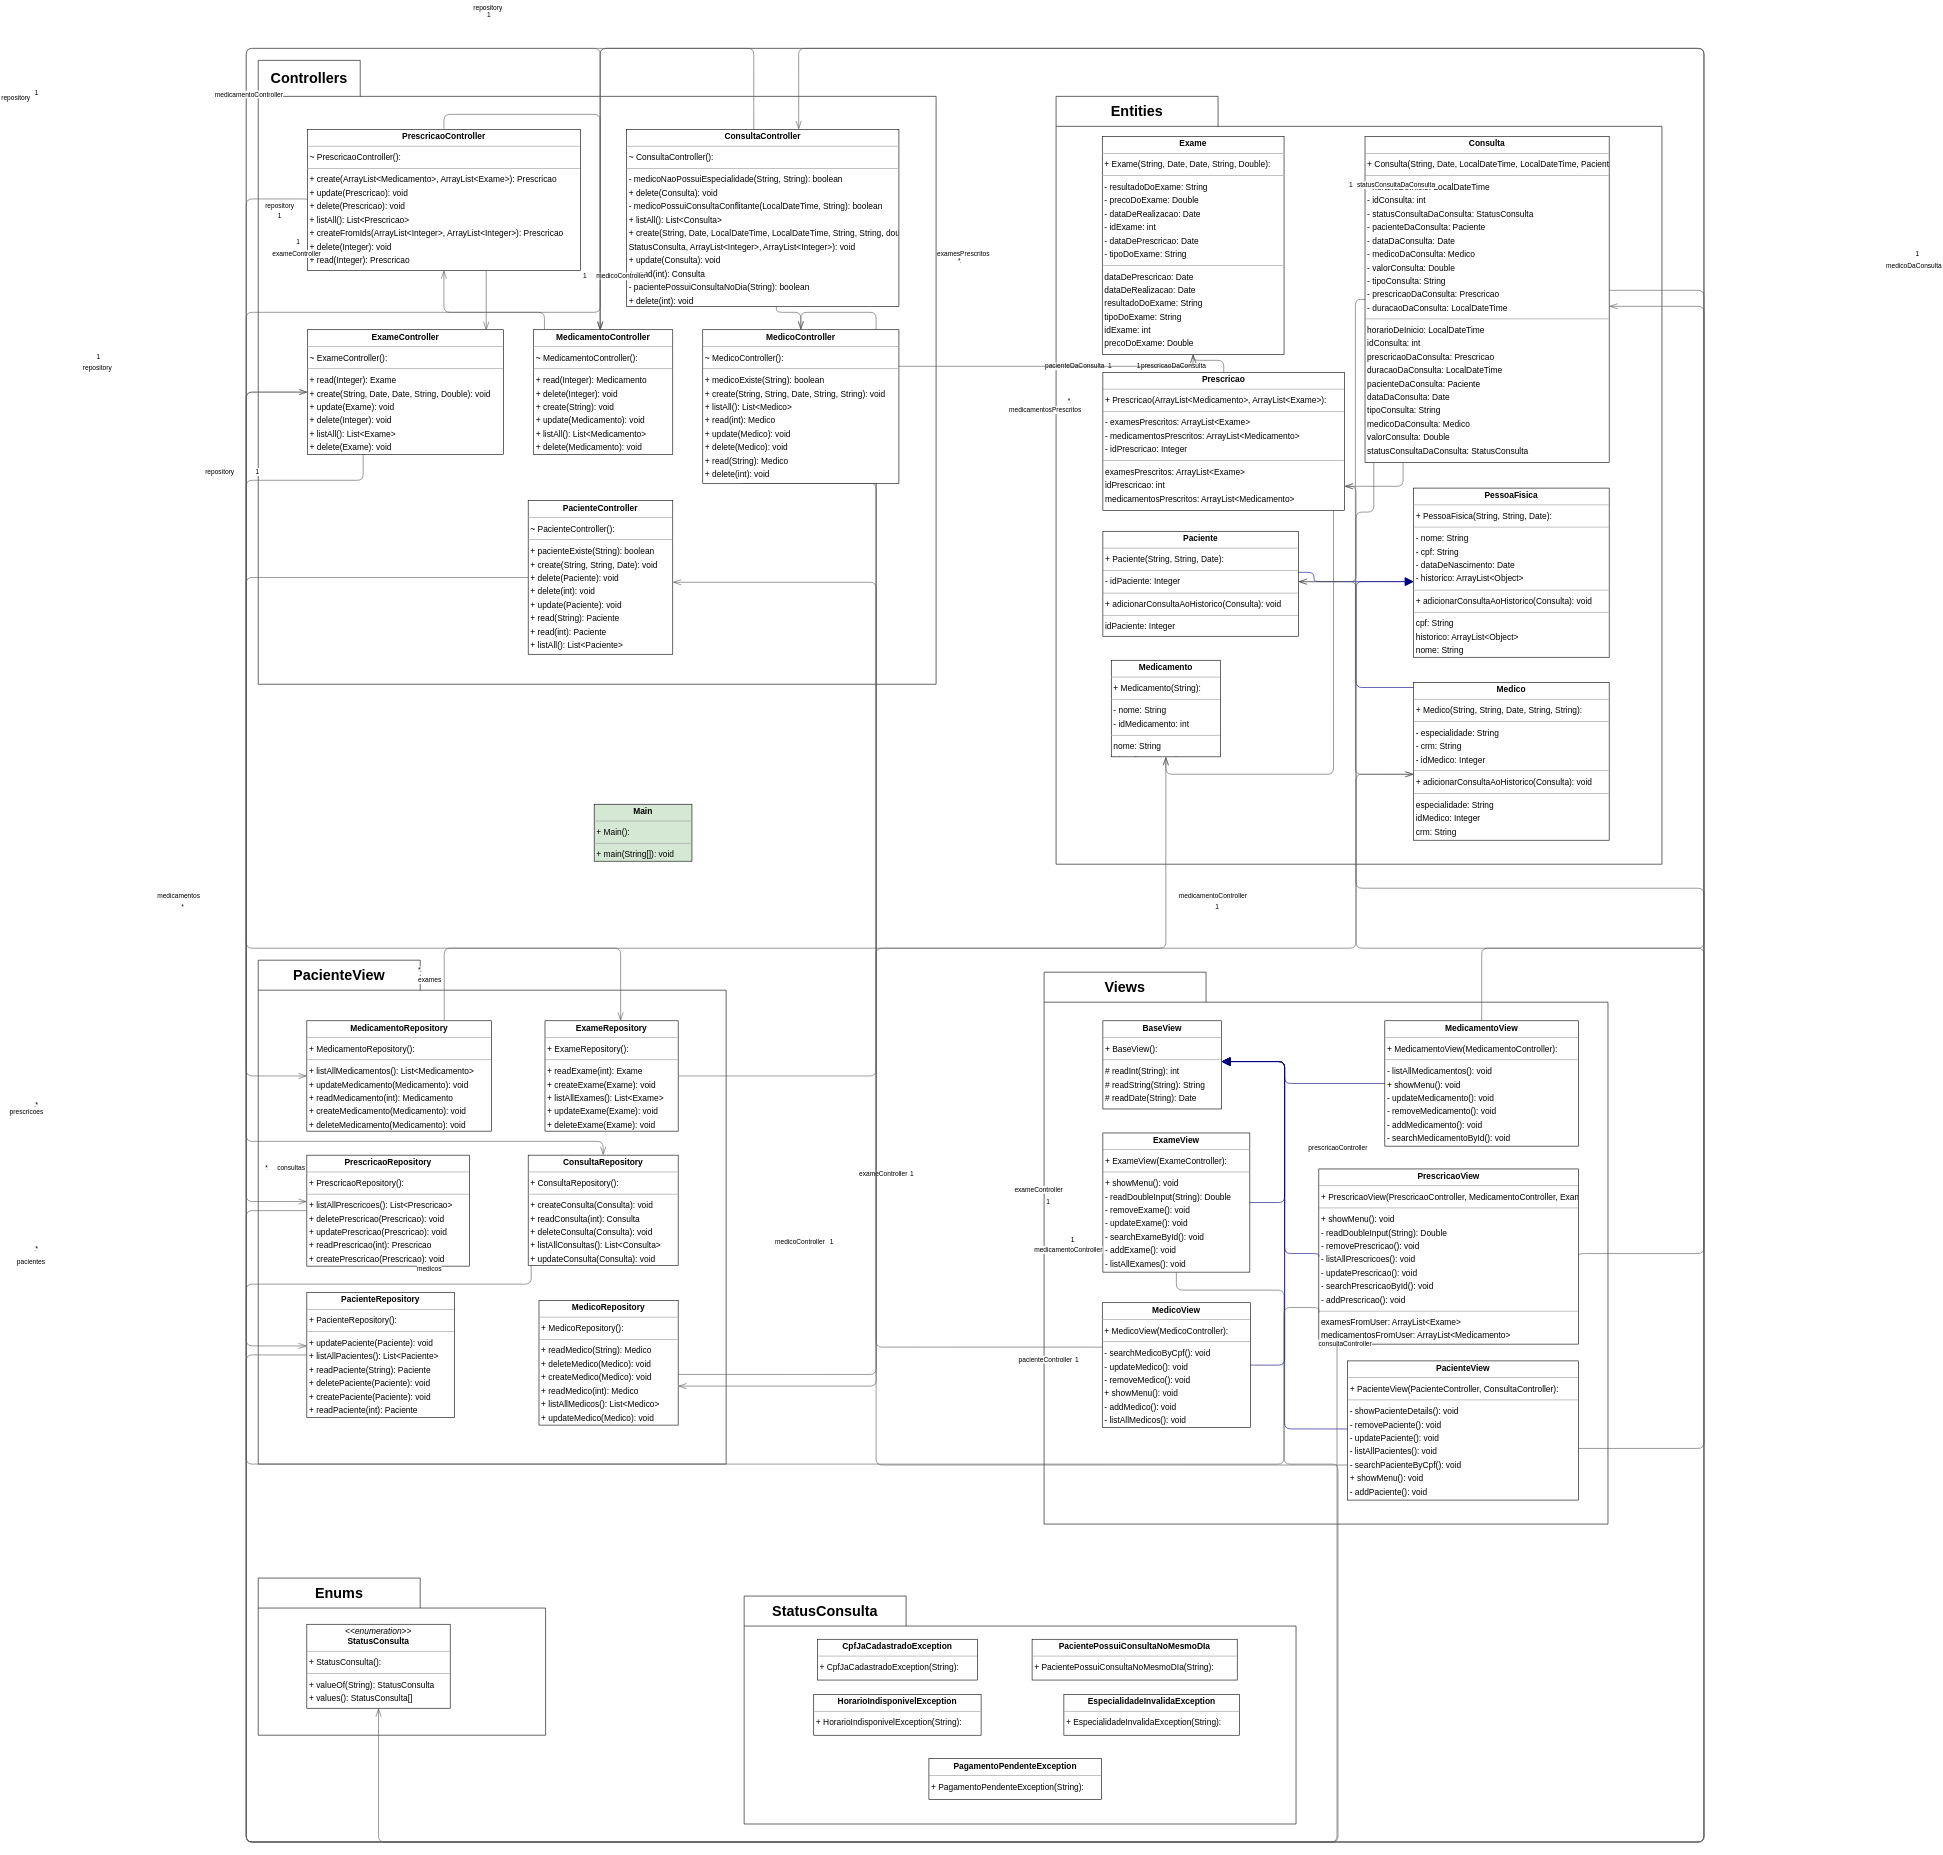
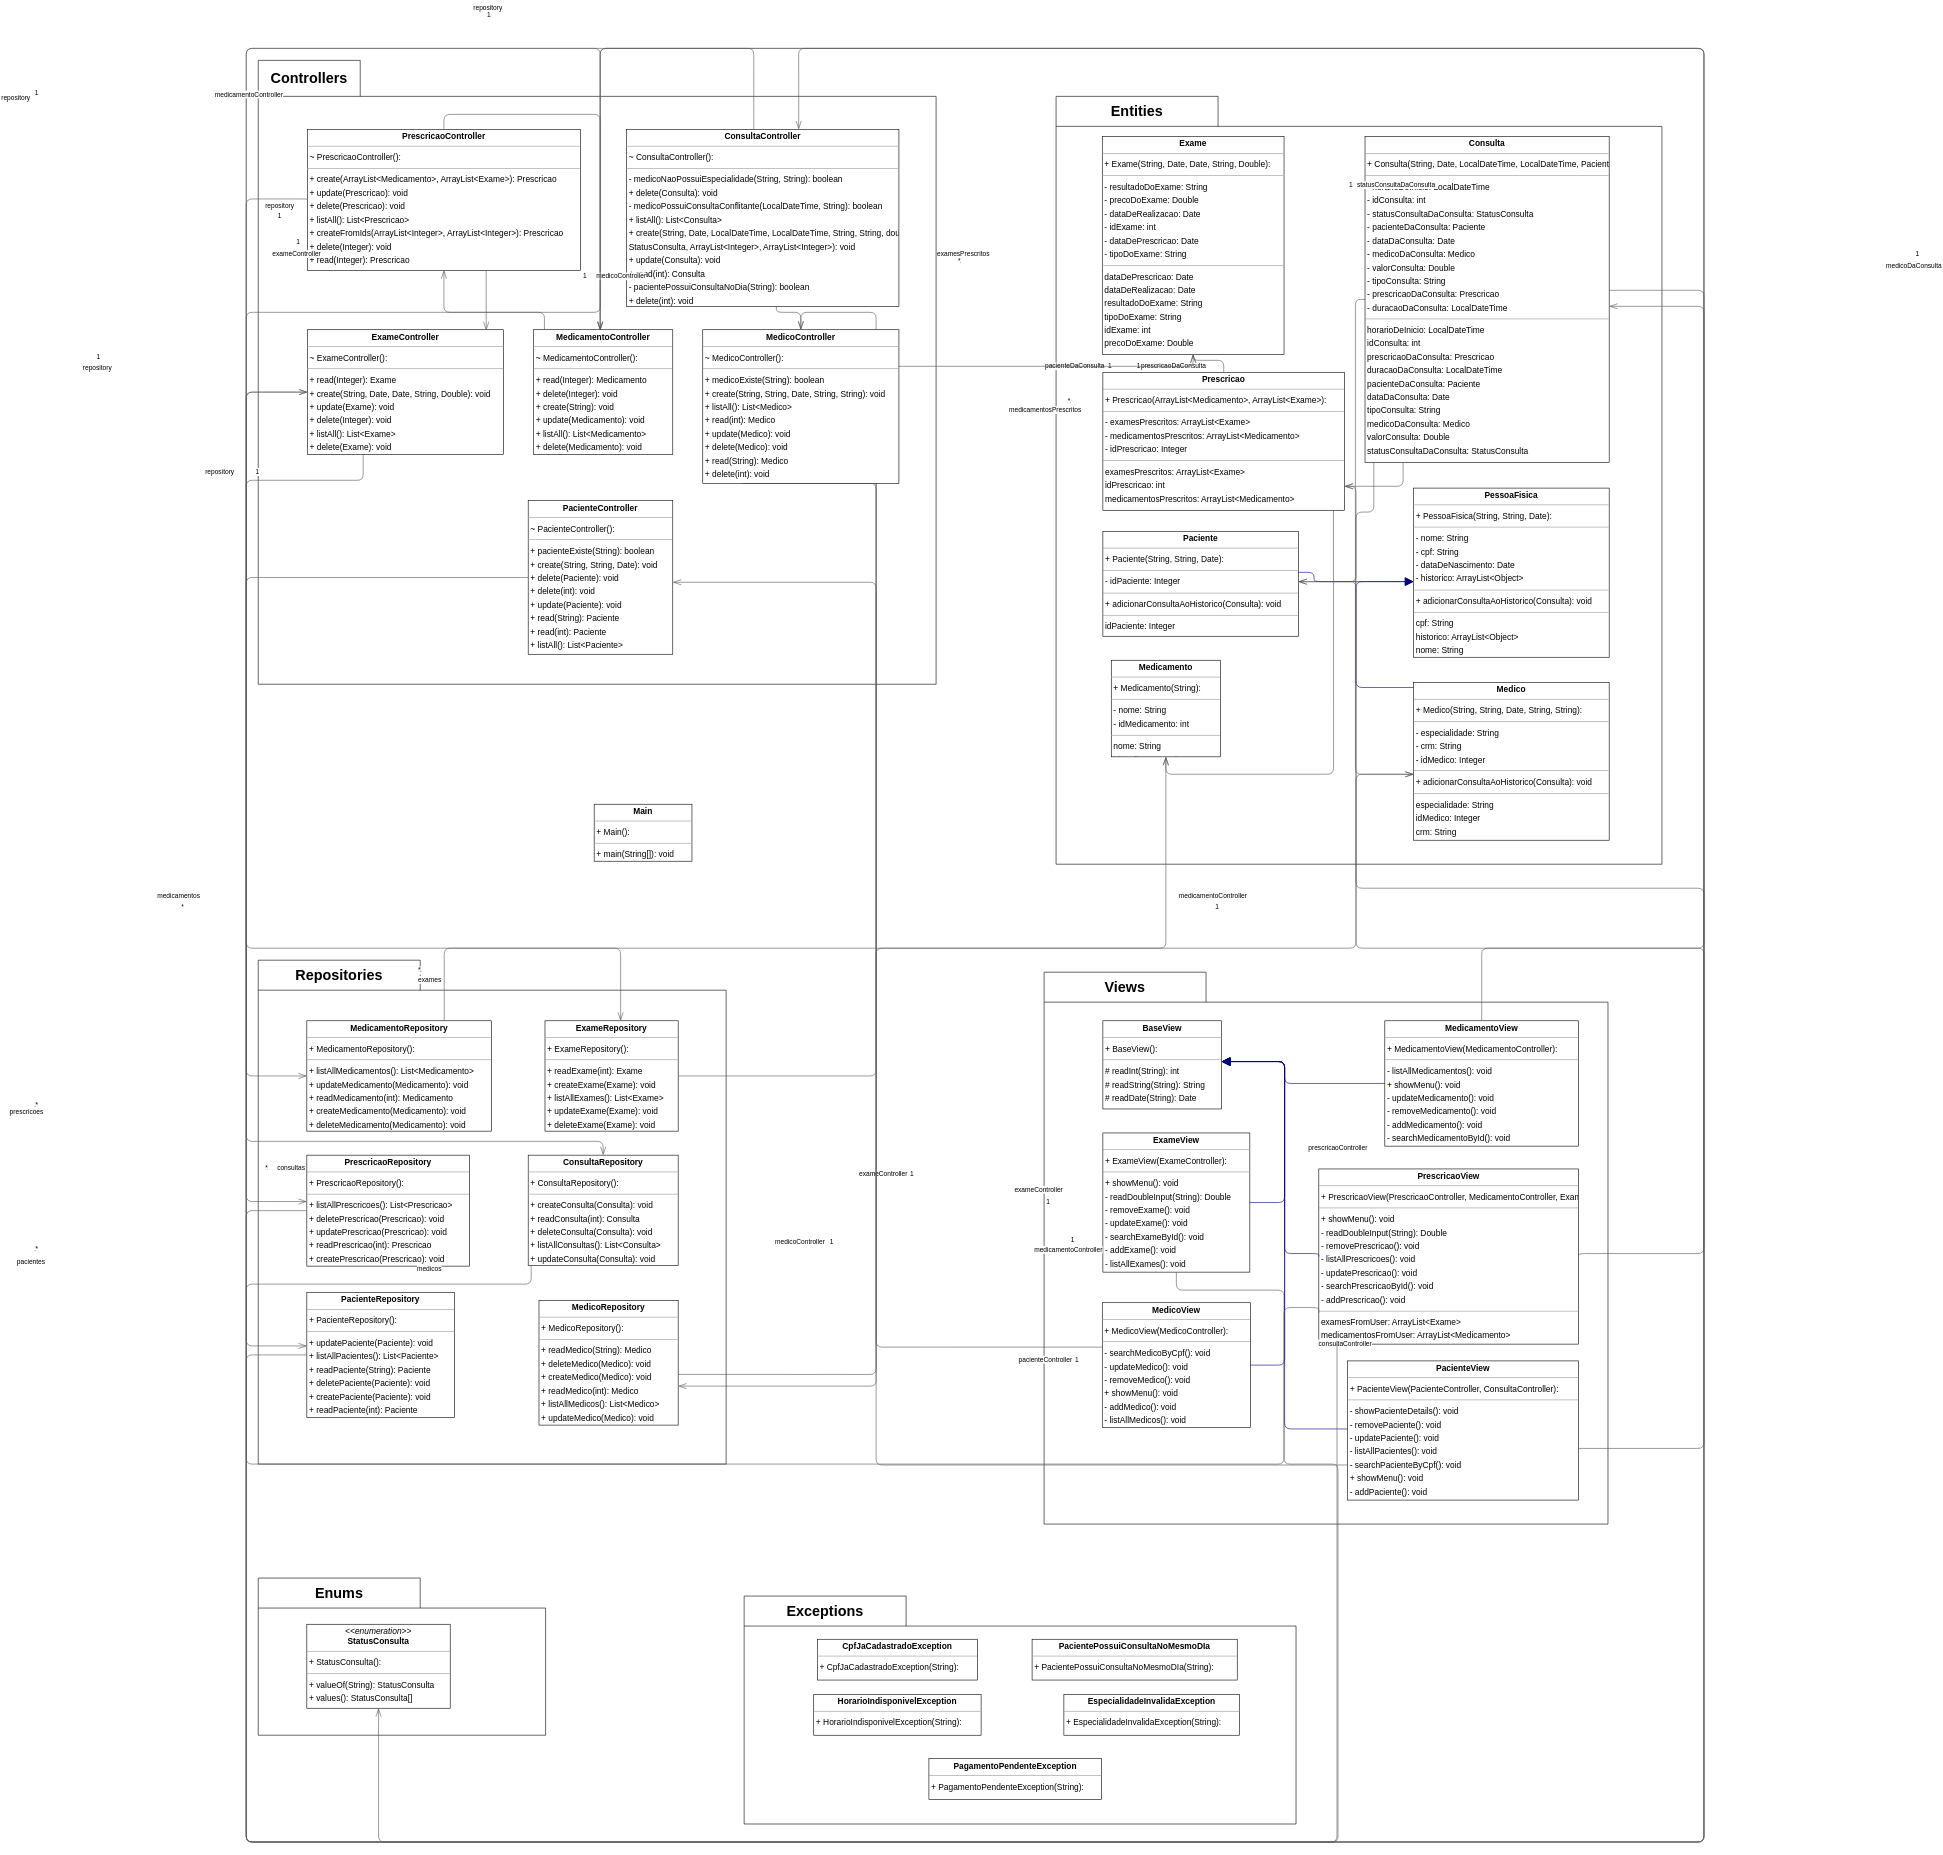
node "Main + Main(): + main(String[]): void": fillcolor #d5e8d4 -> #ffffff
node "PacienteView": label "PacienteView" -> "Repositories"
node "StatusConsulta": label "StatusConsulta" -> "Exceptions"
